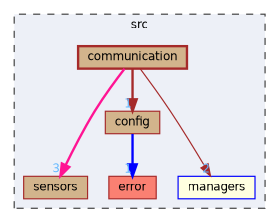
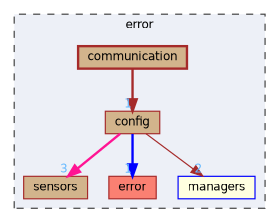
cluster "src": label "src" -> "error"
edge "communication" -> "sensors": now "config" -> "sensors"
edge "communication" -> "managers": now "config" -> "managers"
